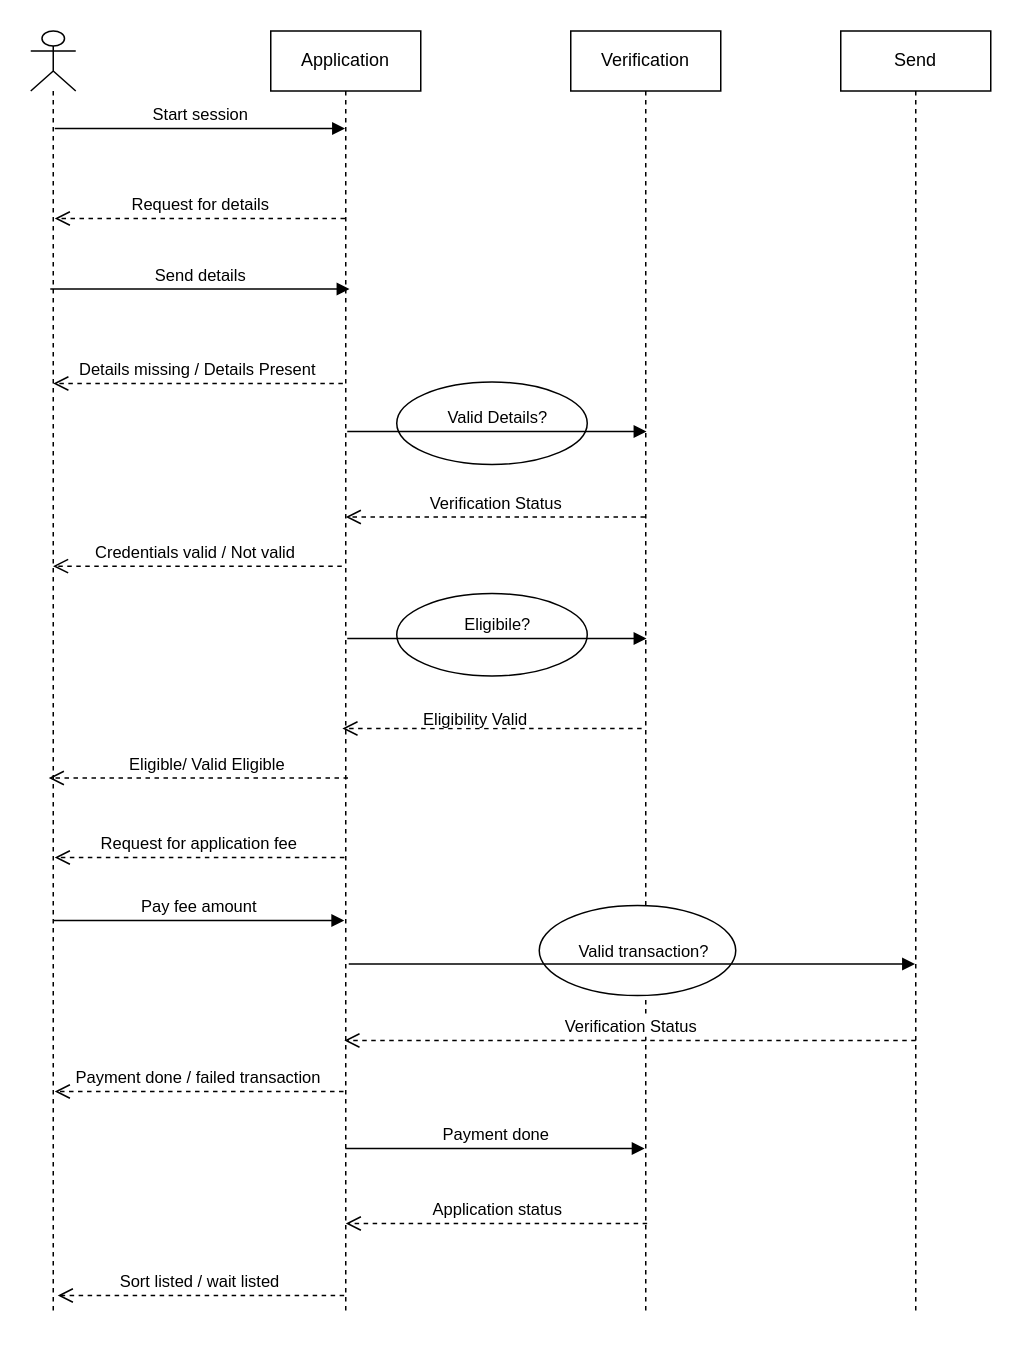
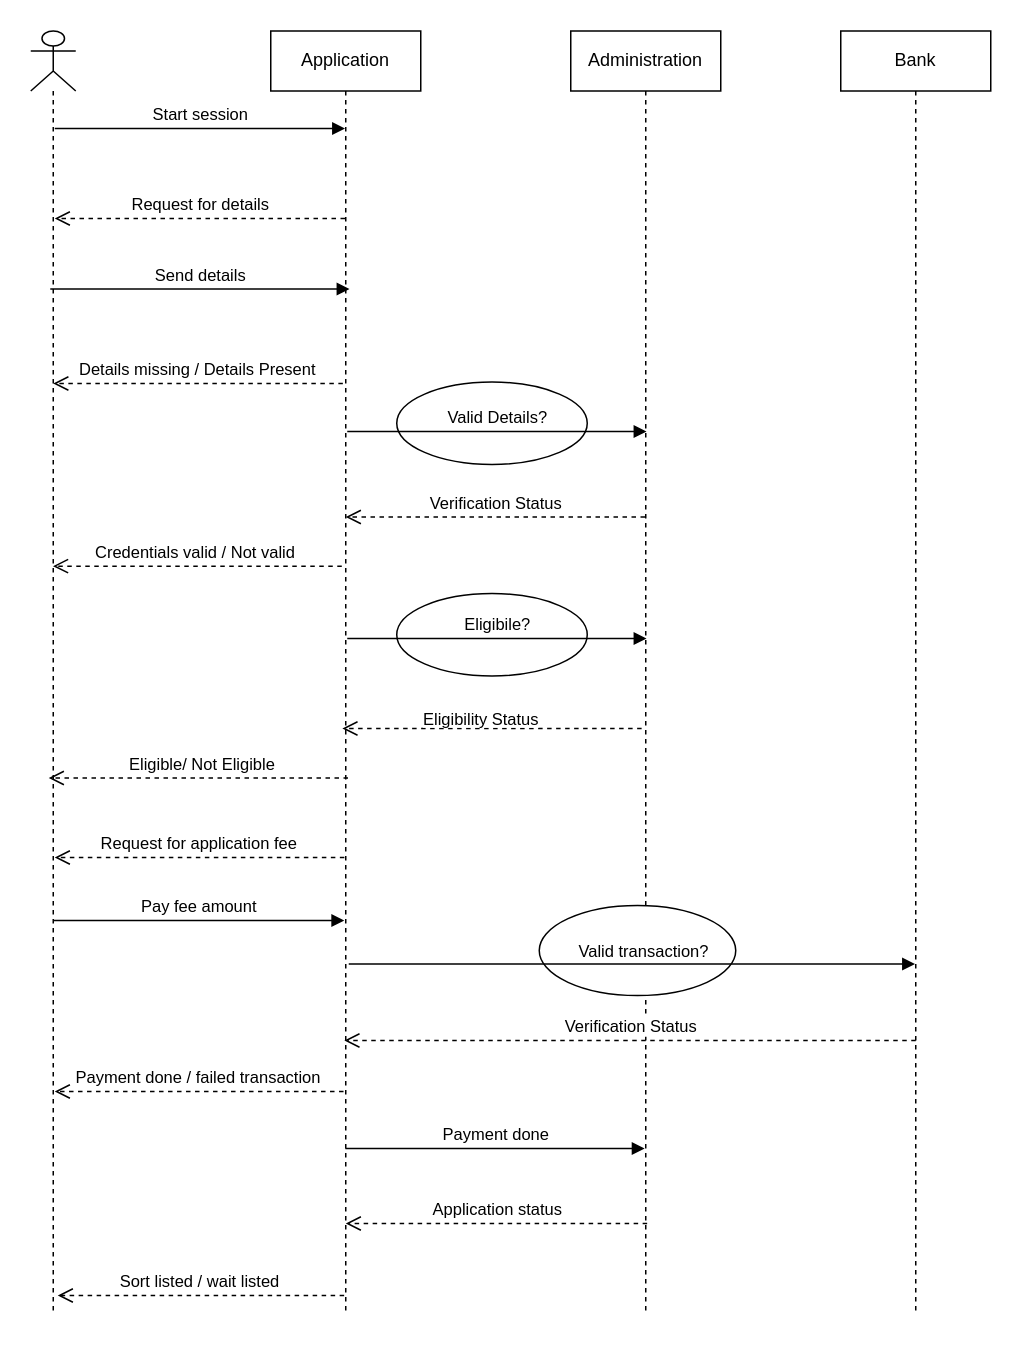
node "Verification": label "Verification" -> "Administration"
node "Send": label "Send" -> "Bank"
node "Eligibility Valid": label "Eligibility Valid" -> "Eligibility Status"
node "Eligible/ Valid Eligible": label "Eligible/ Valid Eligible" -> "Eligible/ Not Eligible"
